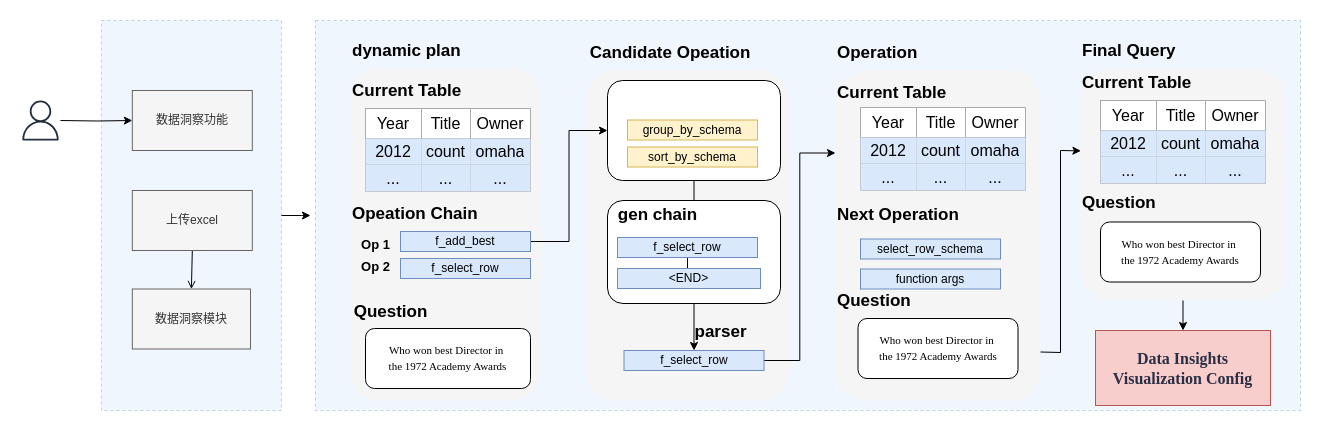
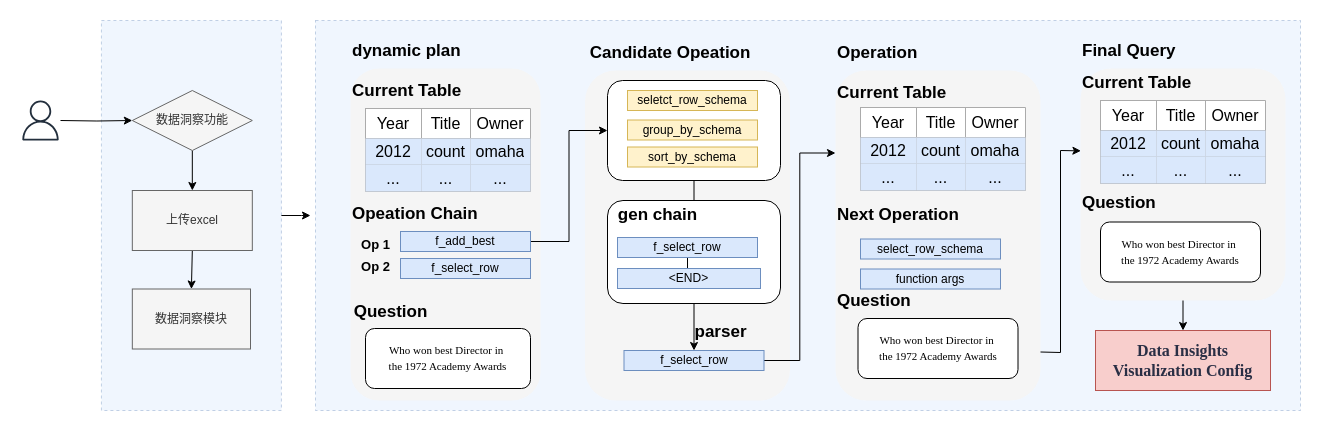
node "seletct_row_schema": added
node "数据洞察功能": shape rectangle -> diamond
edge "数据洞察功能" -> "上传excel": added
edge "上传excel" -> "数据洞察模块": arrowhead open -> classic
node "Data Insights Visualization Config": size 175x75 -> 175x60
